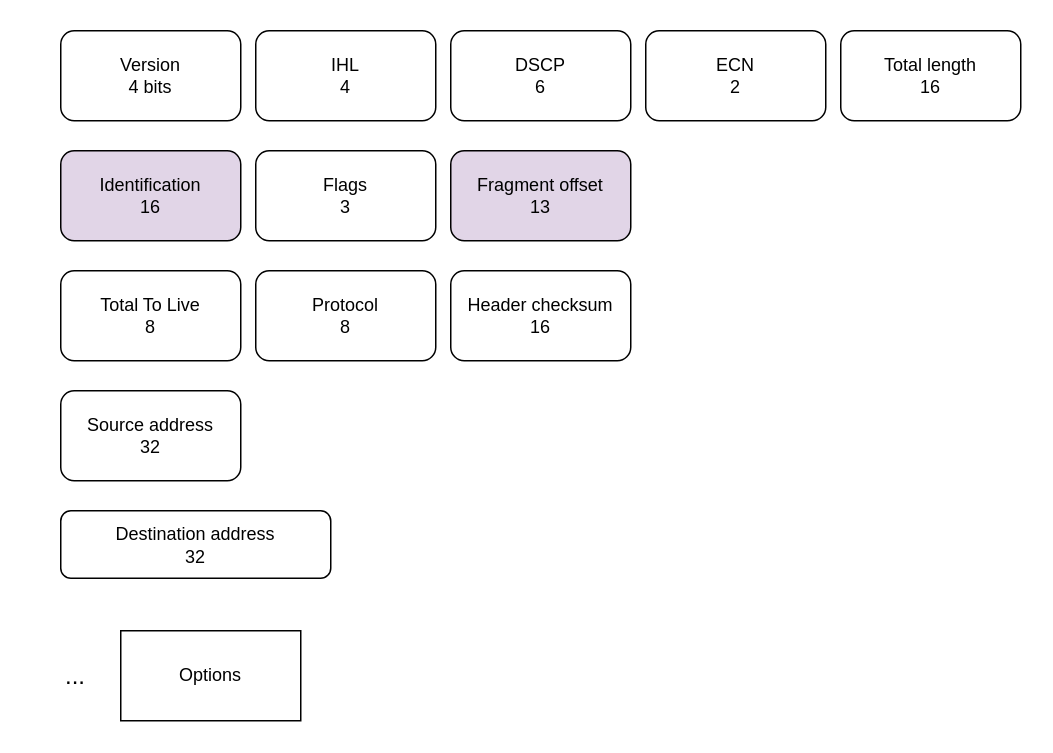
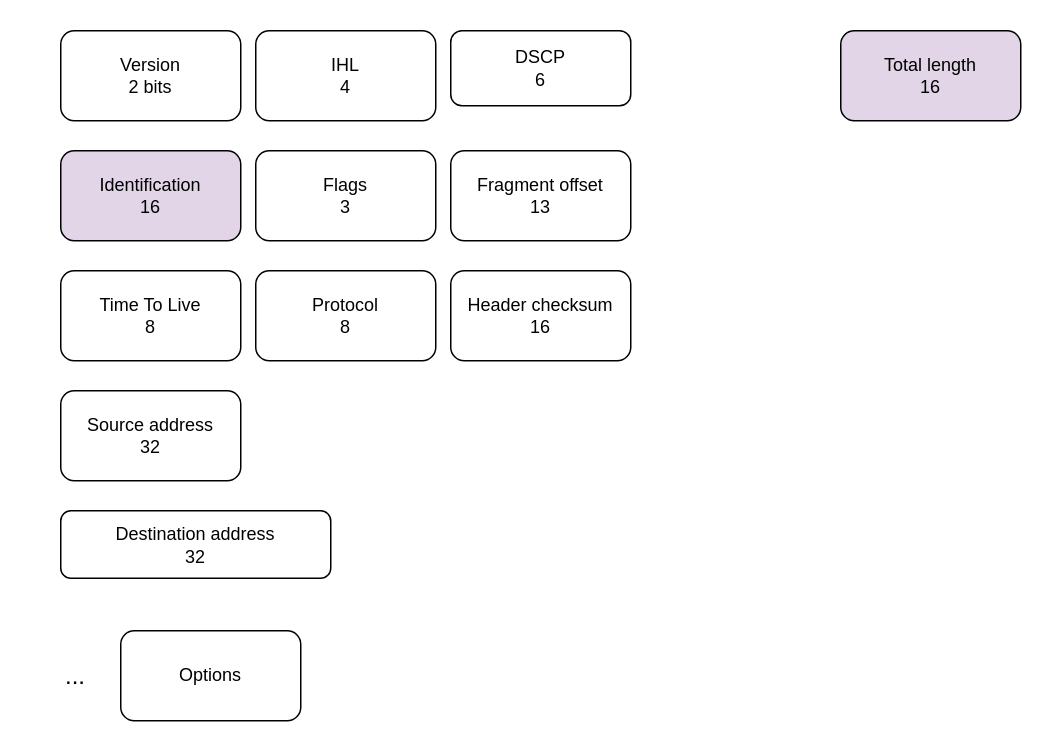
node "Version 4 bits": label "Version 4 bits" -> "Version 2 bits"
node "DSCP 6": size 180x90 -> 180x75
node "ECN 2": removed
node "Total length 16": fillcolor #ffffff -> #e1d5e7
node "Fragment offset 13": fillcolor #e1d5e7 -> #ffffff
node "Total To Live 8": label "Total To Live 8" -> "Time To Live 8"
node "Options": shape rectangle -> rounded rectangle
